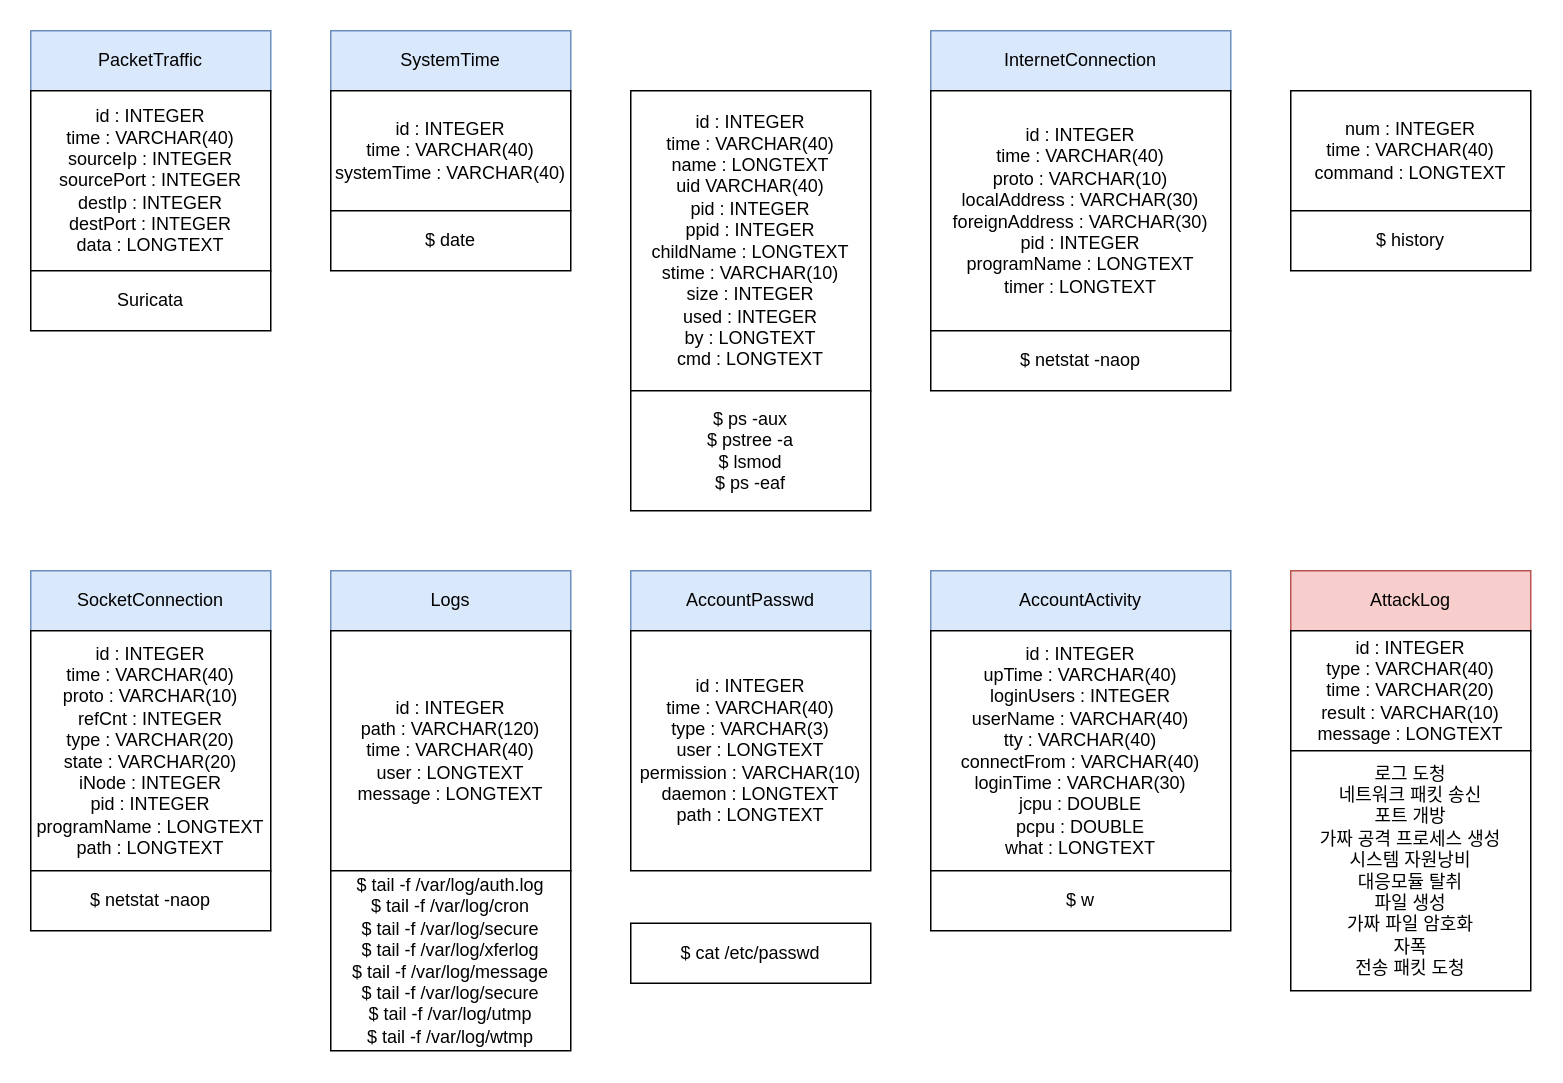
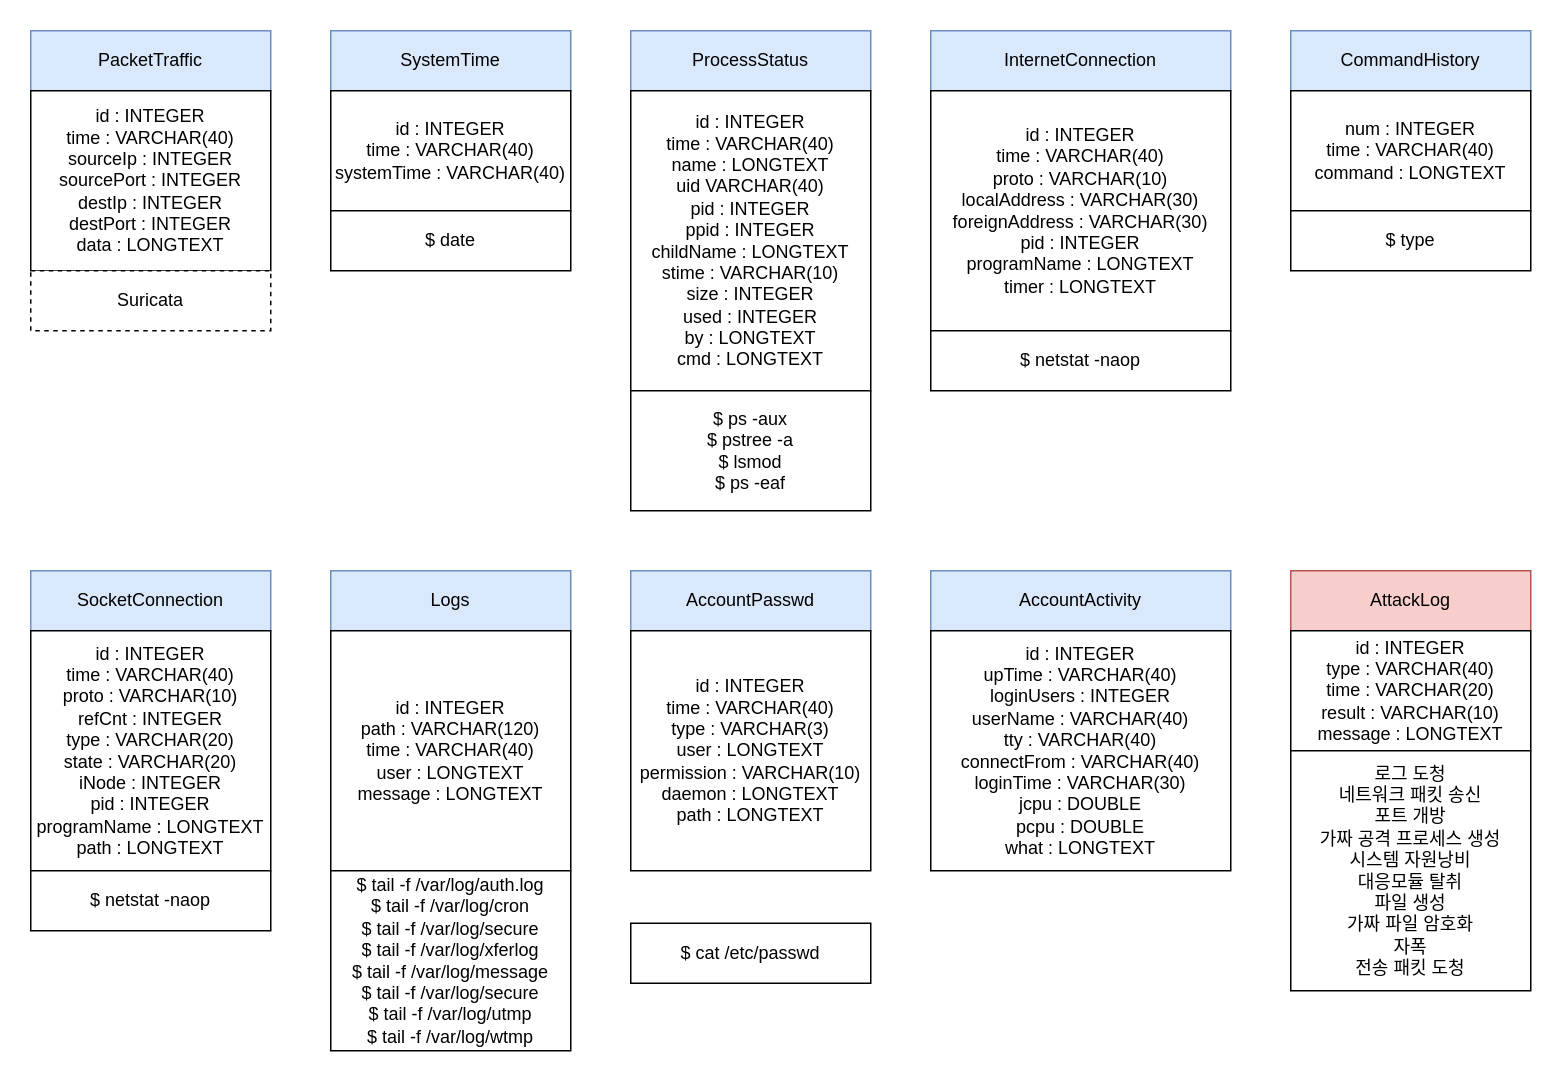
node "ProcessStatus": added
node "CommandHistory": added
node "$ history": label "$ history" -> "$ type"
node "Suricata": style solid -> dashed
node "$ w": removed
